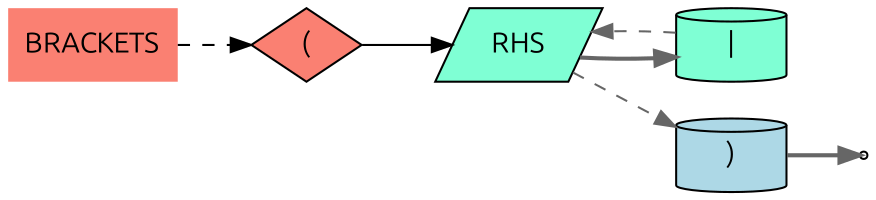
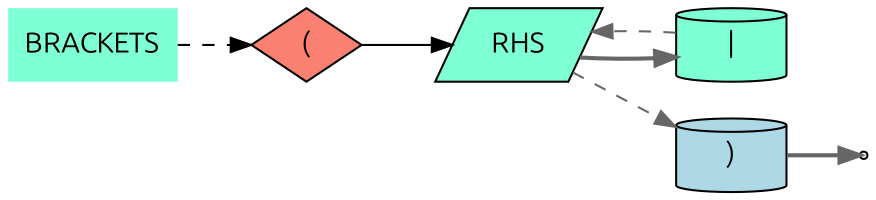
node "BRACKETS": fillcolor salmon -> aquamarine
